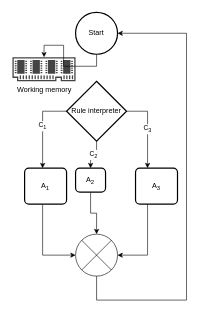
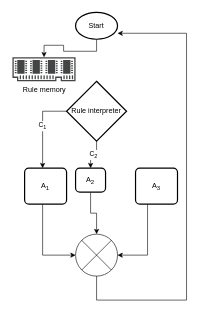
node "Start": size 42x42 -> 42x27
node "Working memory": label "Working memory" -> "Rule memory"
edge "Rule interpreter" -> "A3": removed, label "C3"
